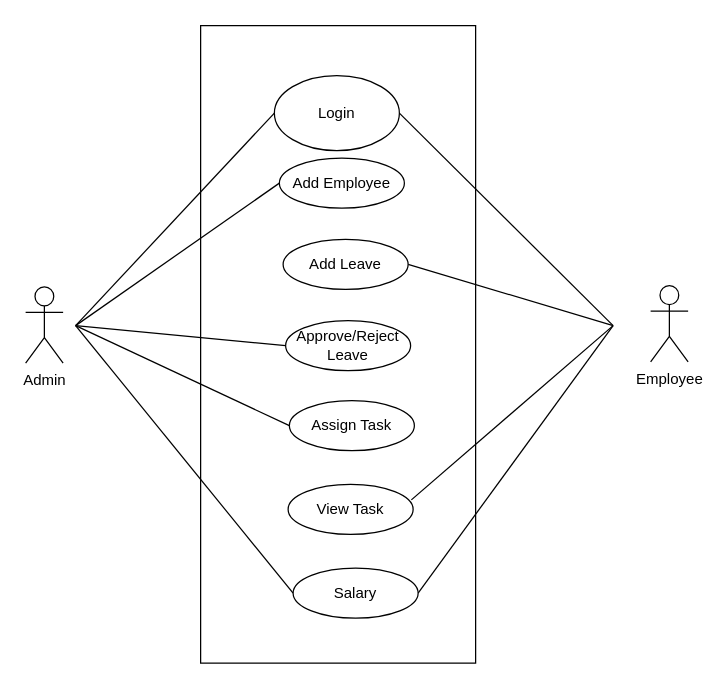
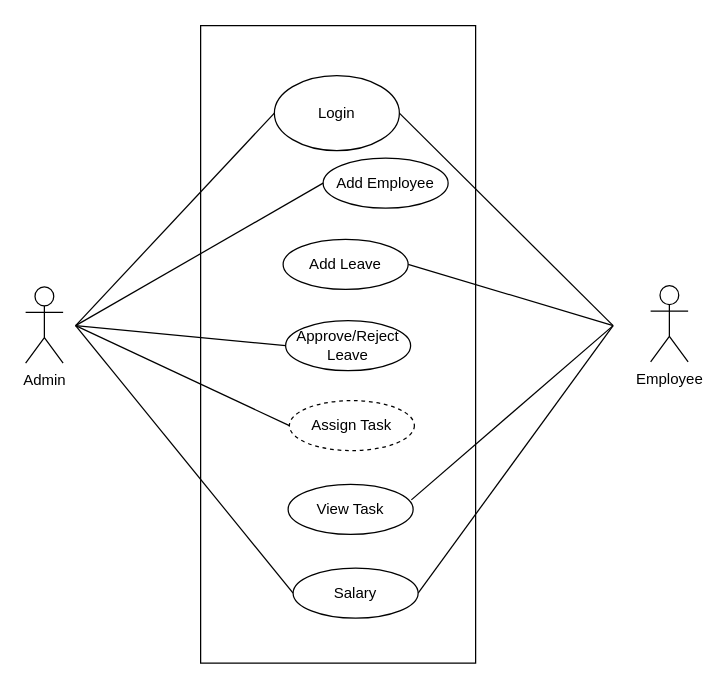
node "Add Employee": moved (342, 183) -> (386, 183)
node "Assign Task": style solid -> dashed
